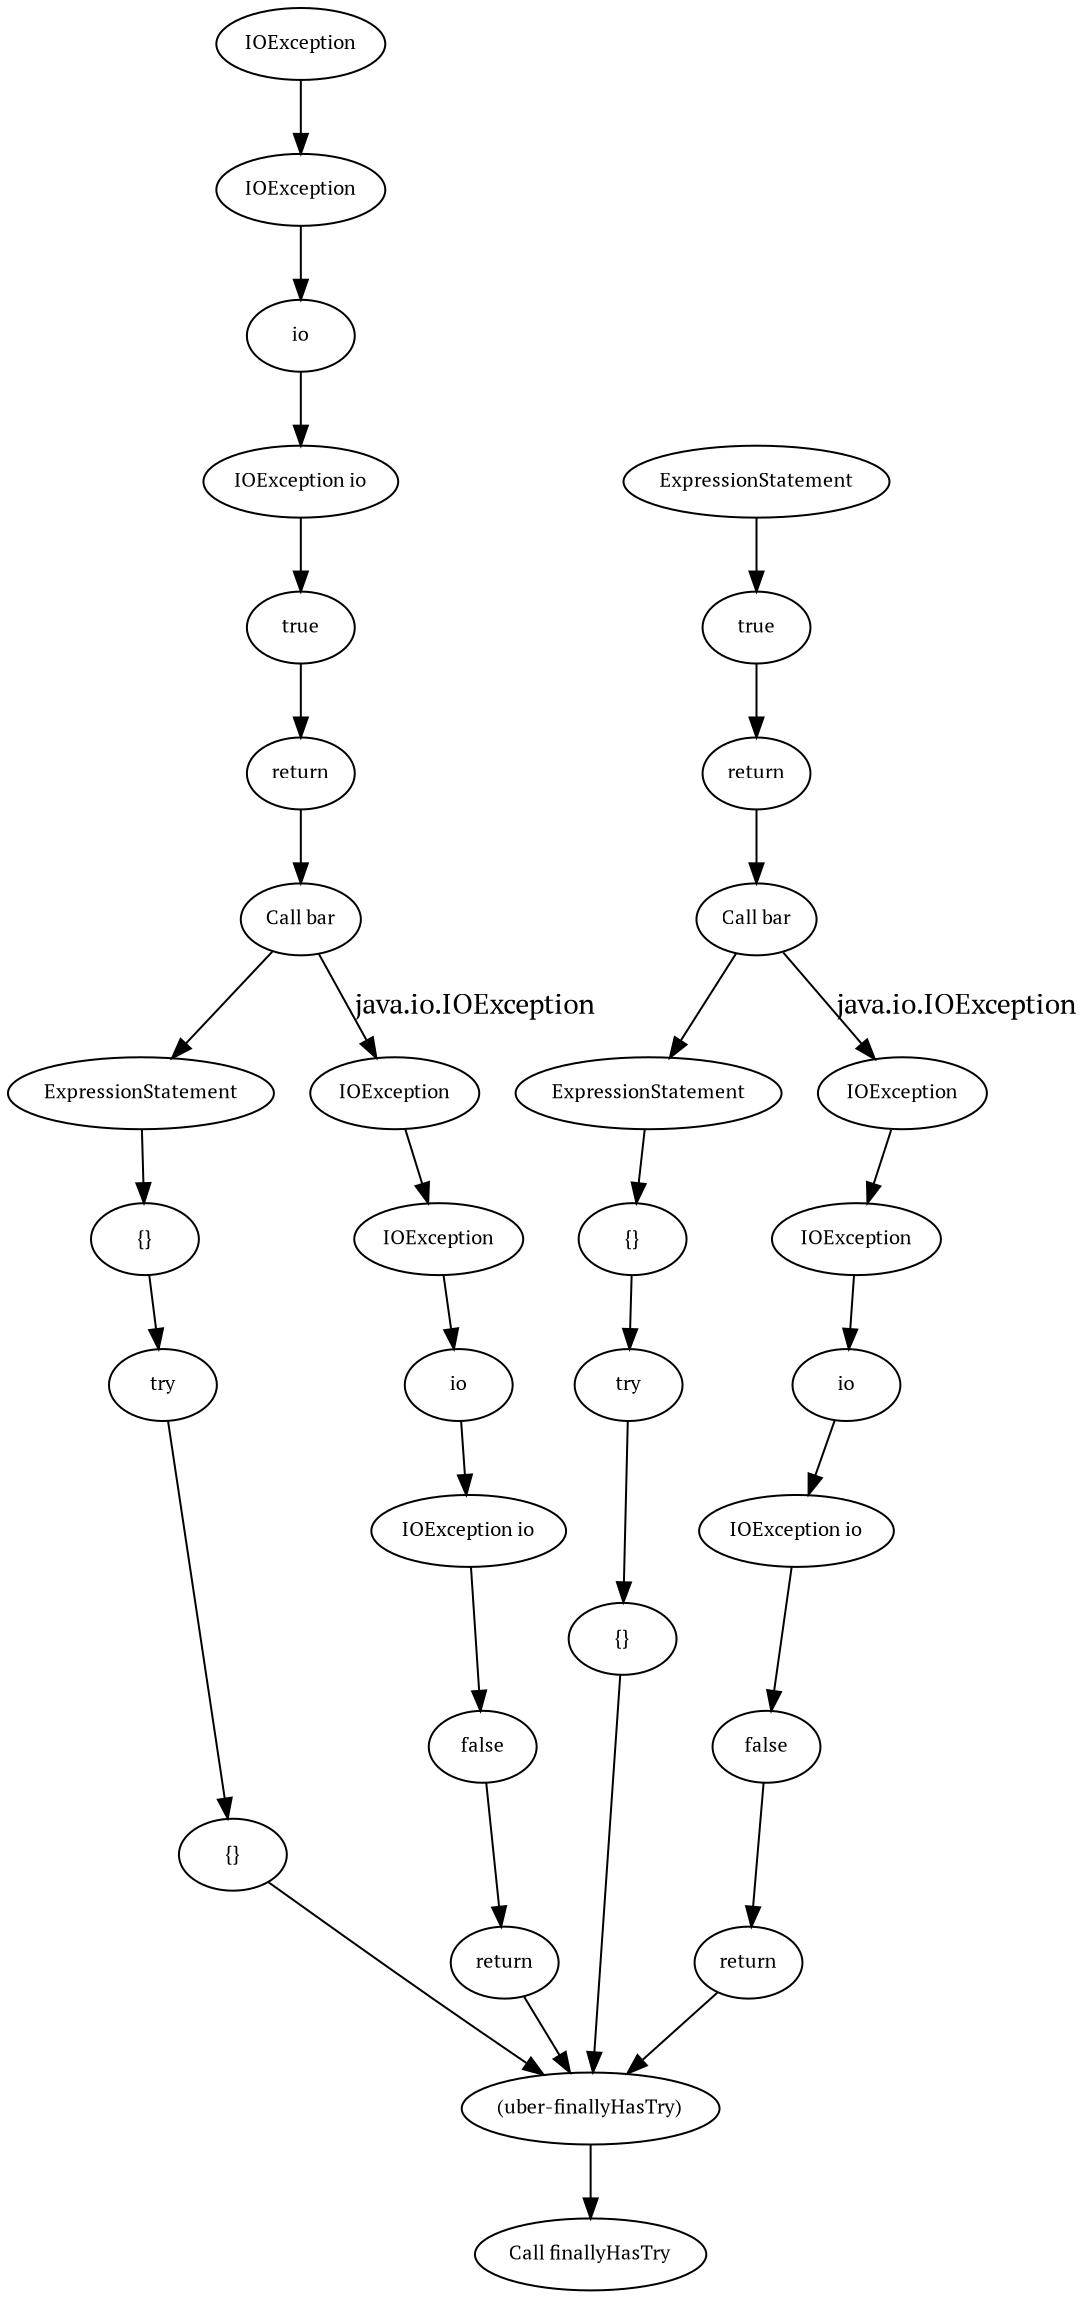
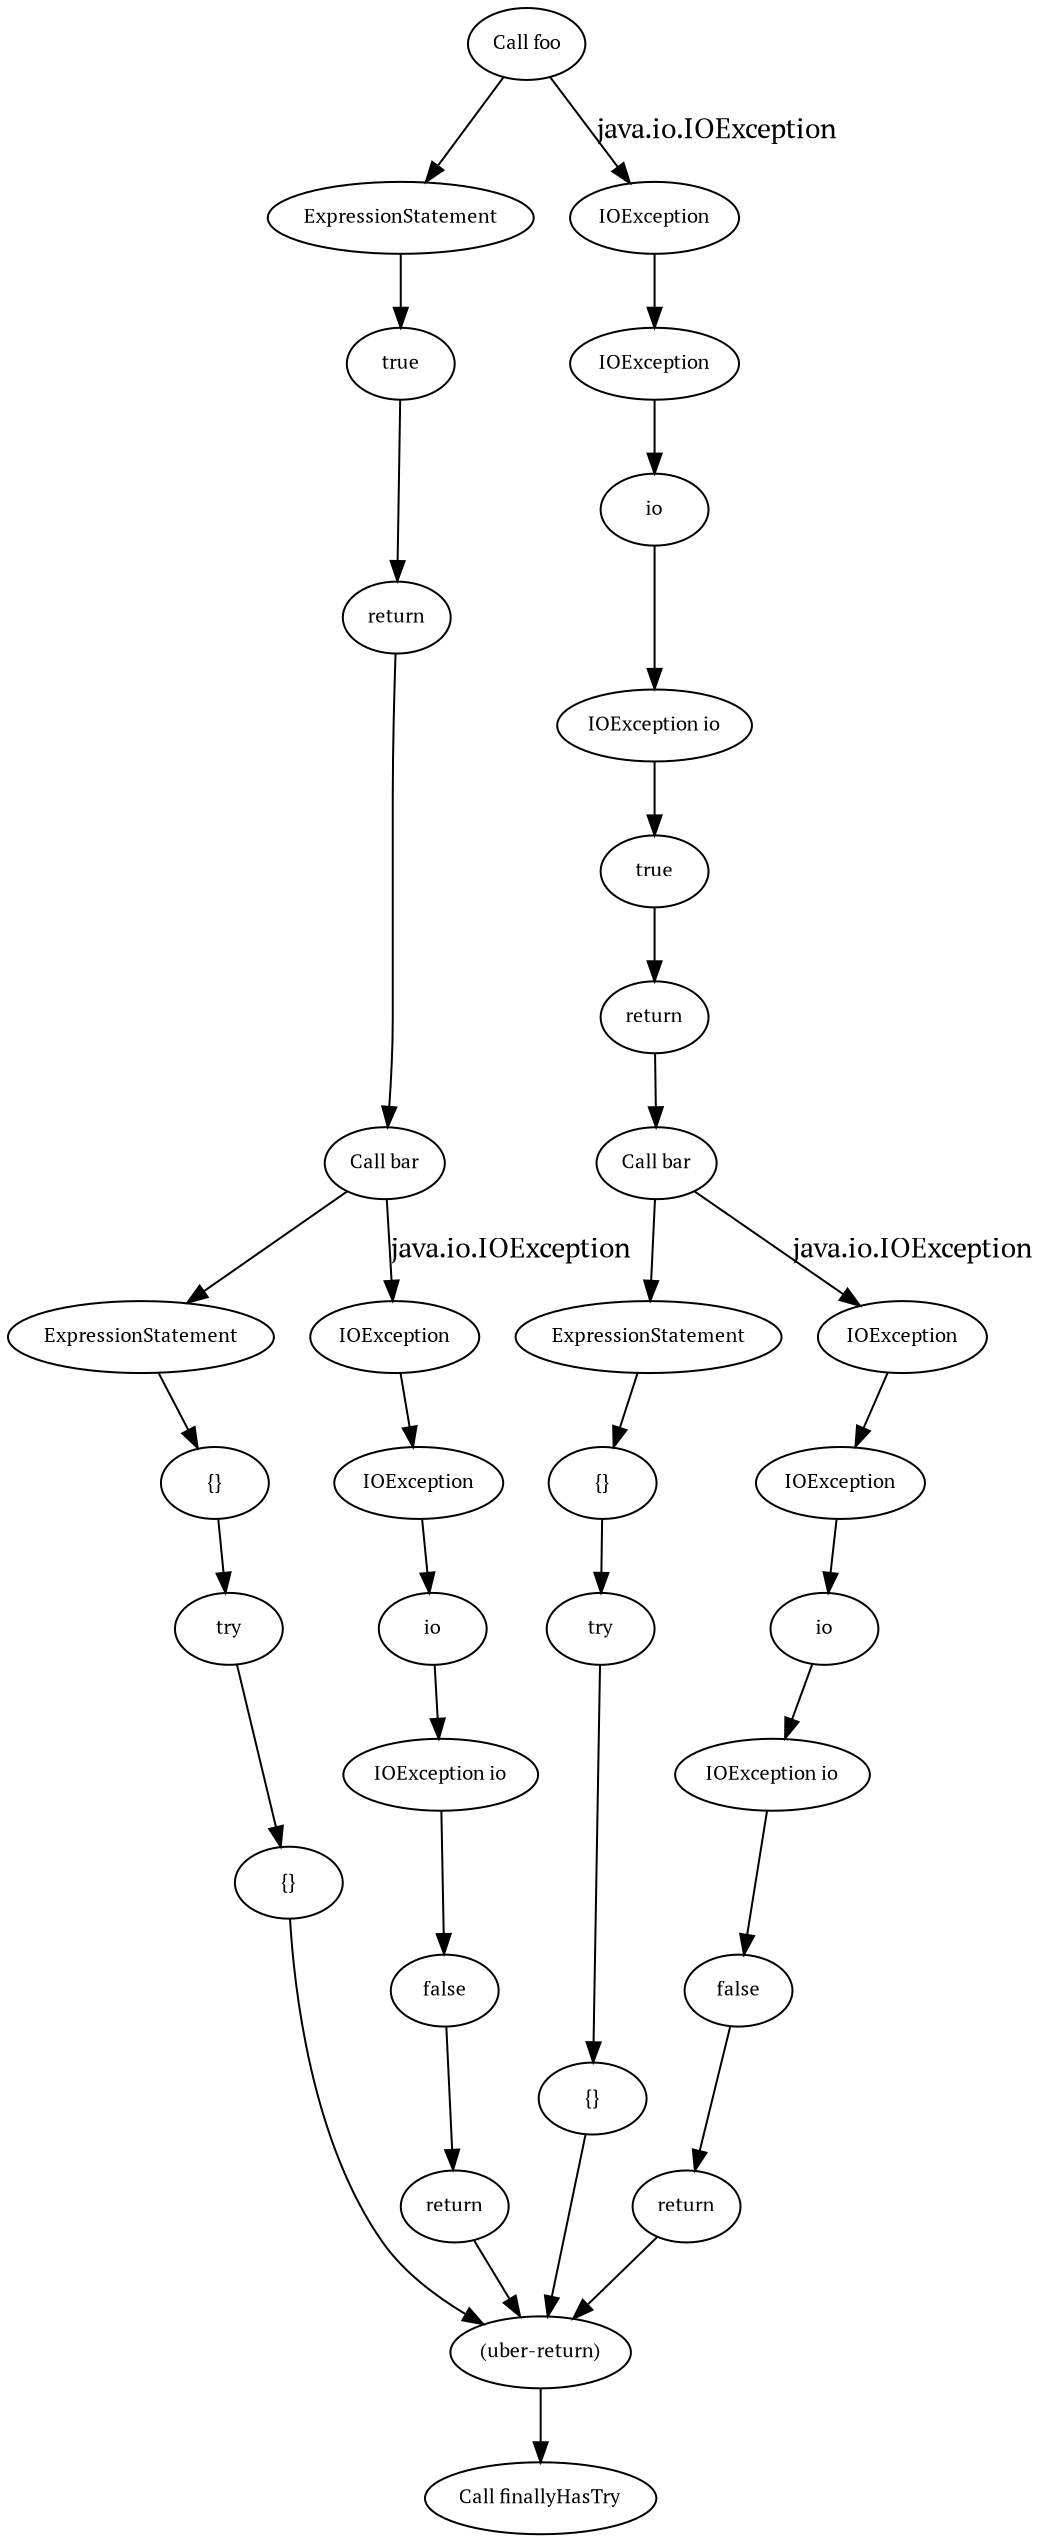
node "Call foo": added
node "(uber-finallyHasTry)": label "(uber-finallyHasTry)" -> "(uber-return)"
